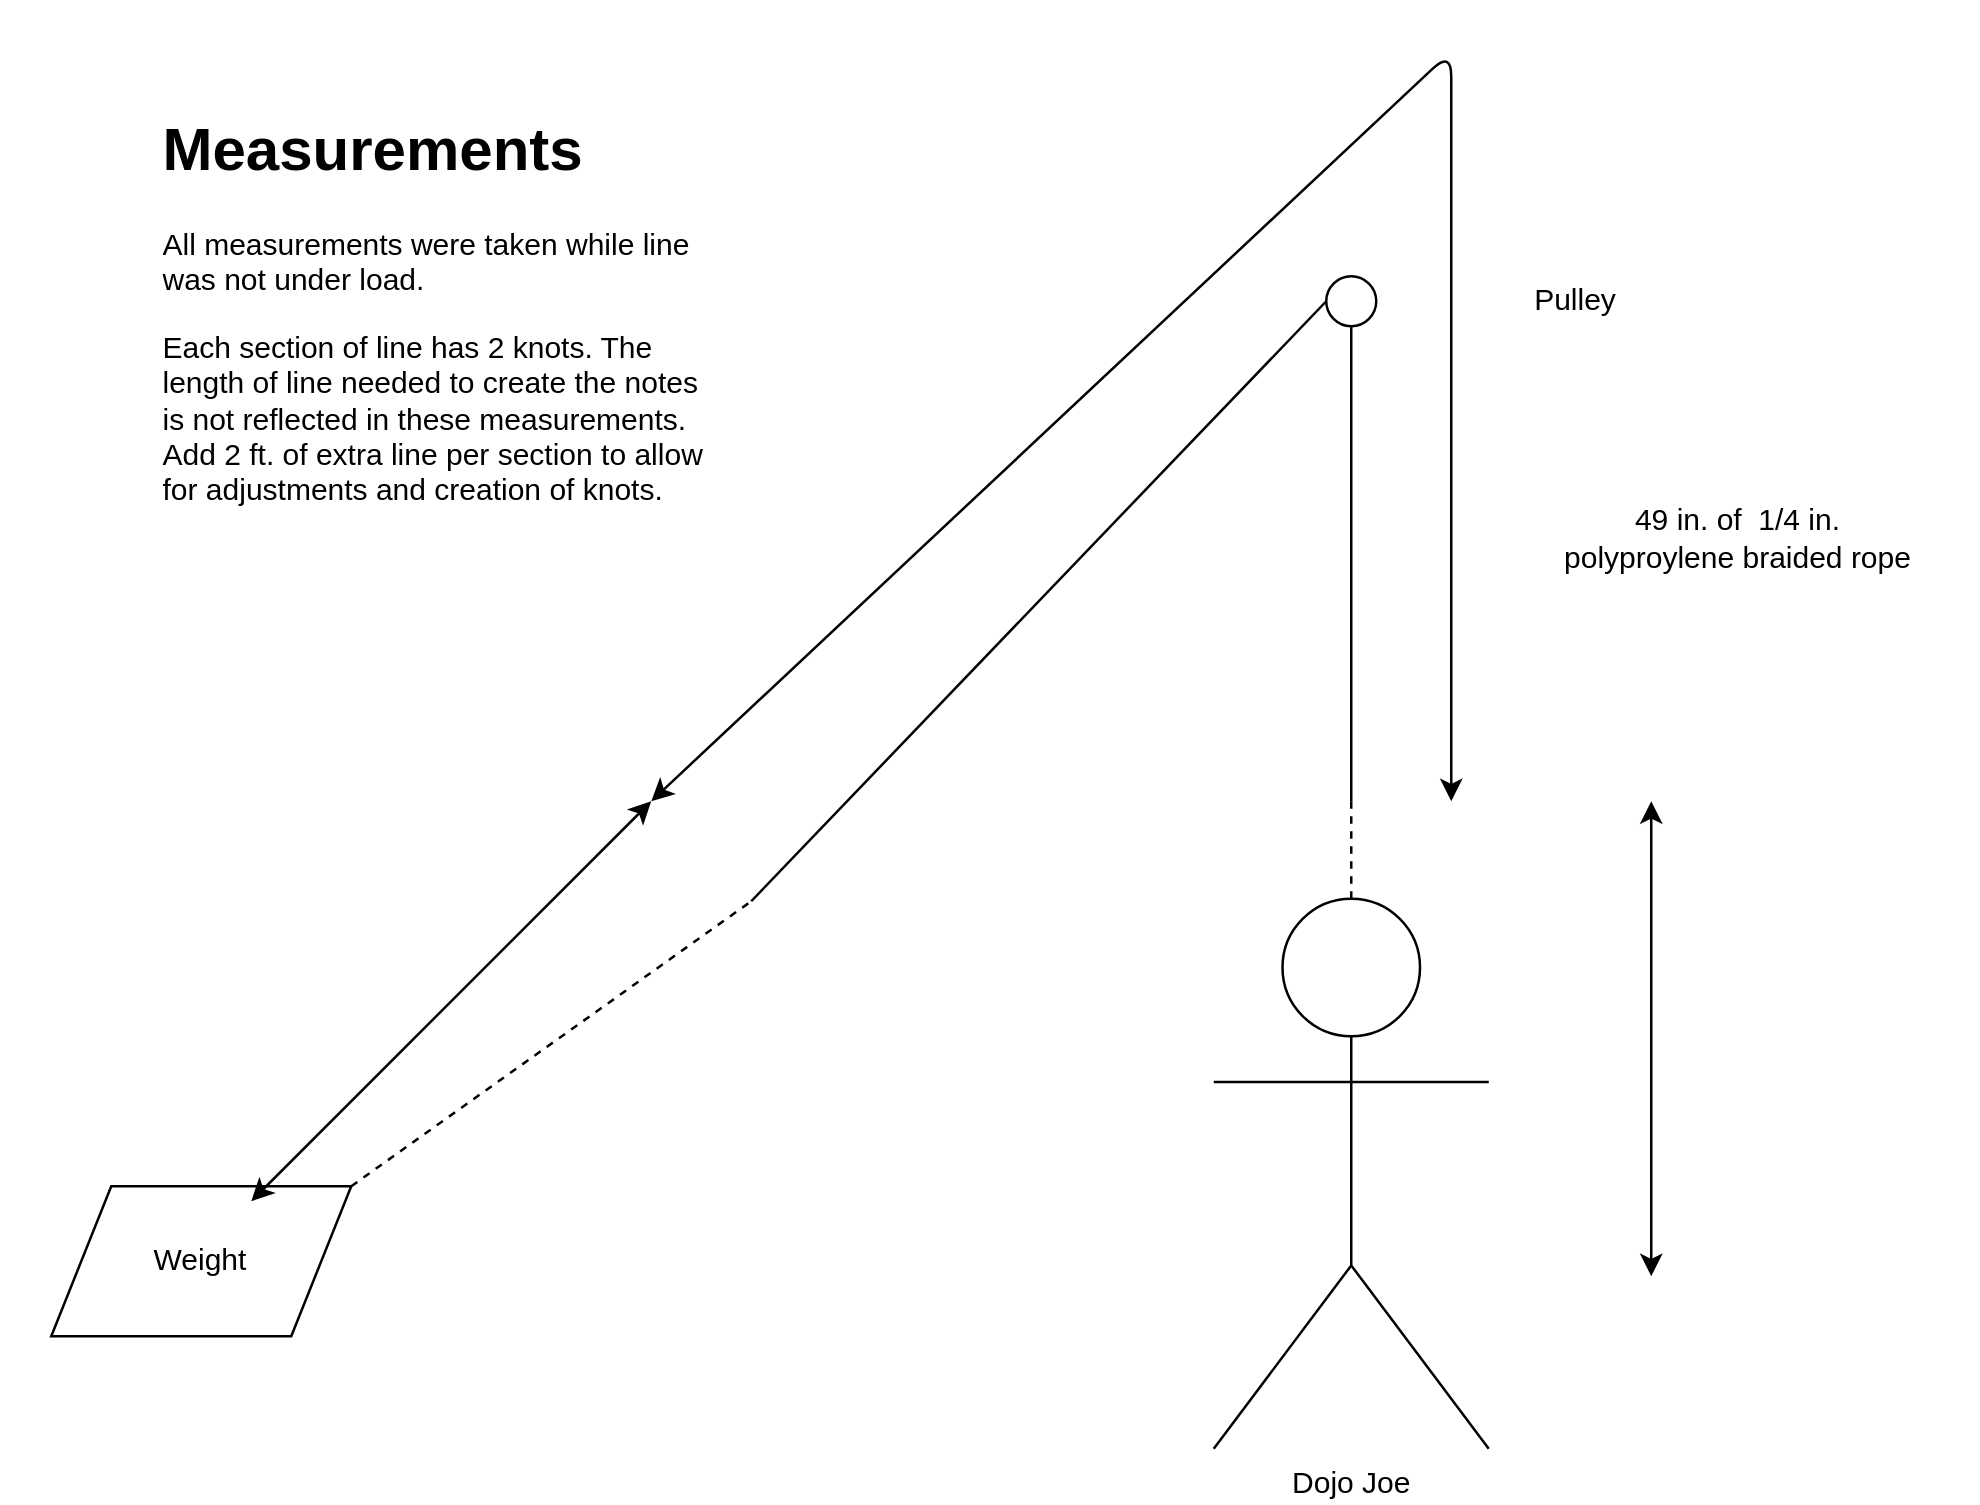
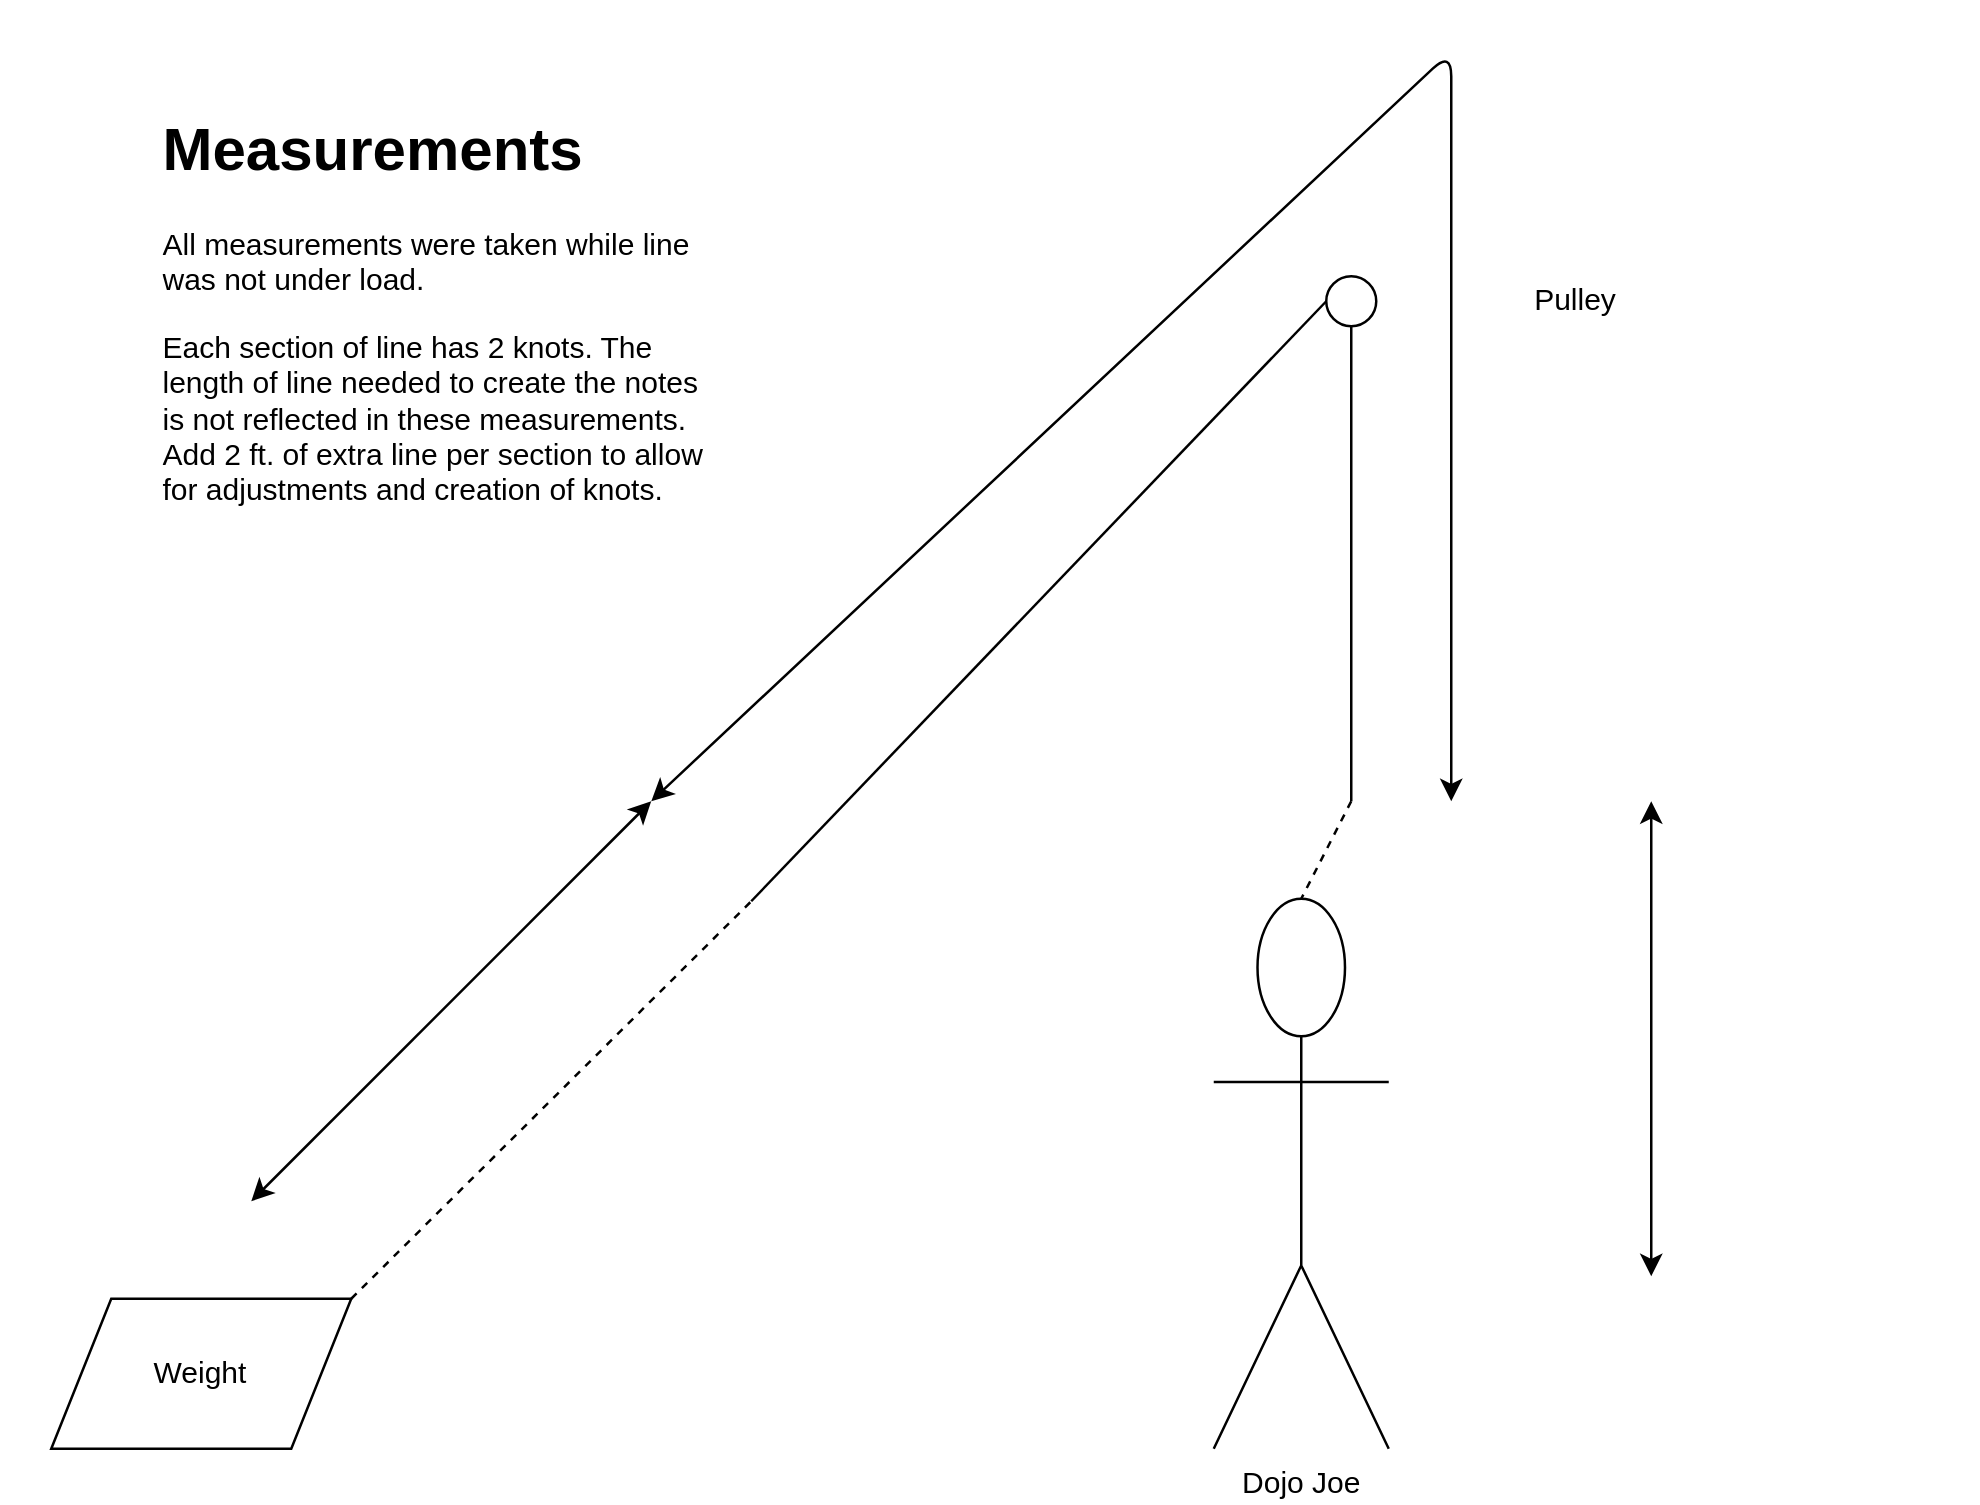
node "49 in. of 1/4 in. polyproylene braided rope": removed
node "Dojo Joe": size 275x550 -> 175x550
node "Weight": moved (201, 1261) -> (201, 1374)
